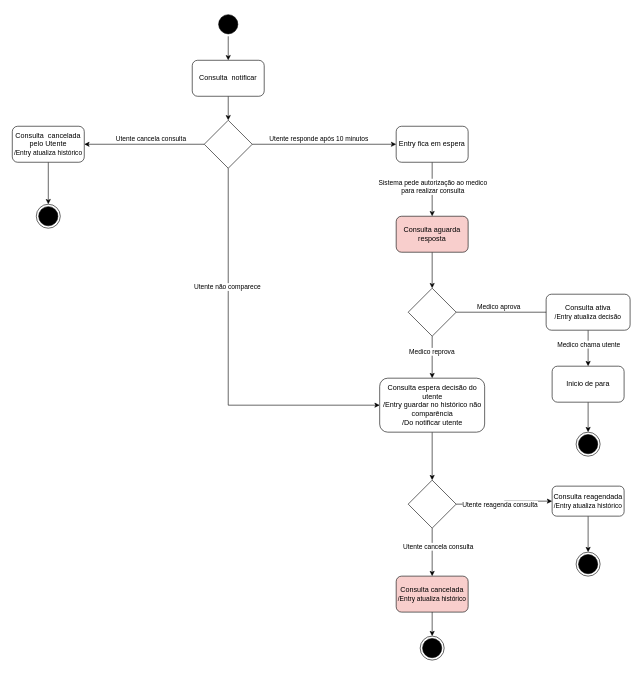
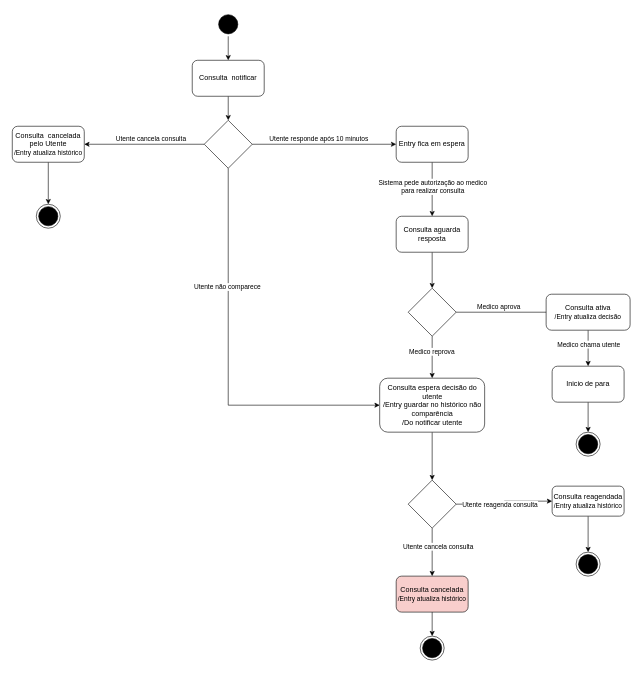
node "Consulta aguarda resposta": fillcolor #f8cecc -> #ffffff
